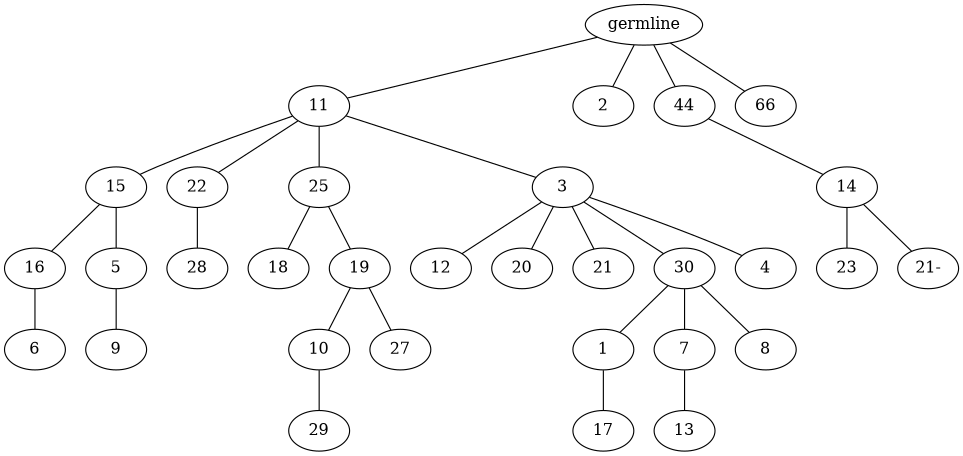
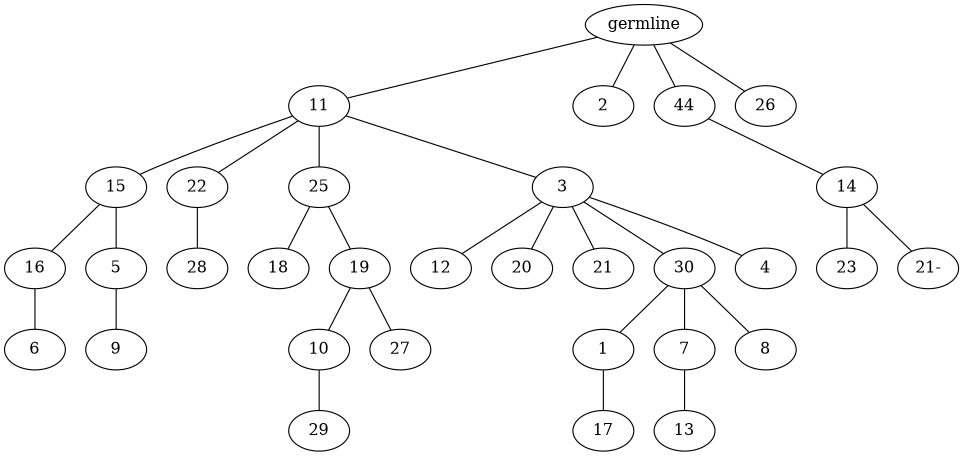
node "66": label "66" -> "26"
